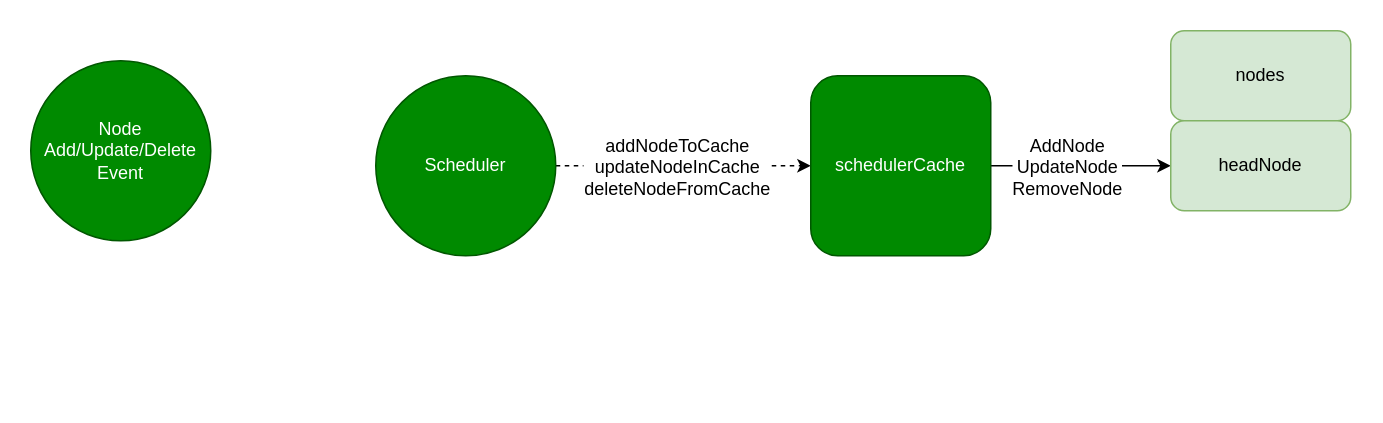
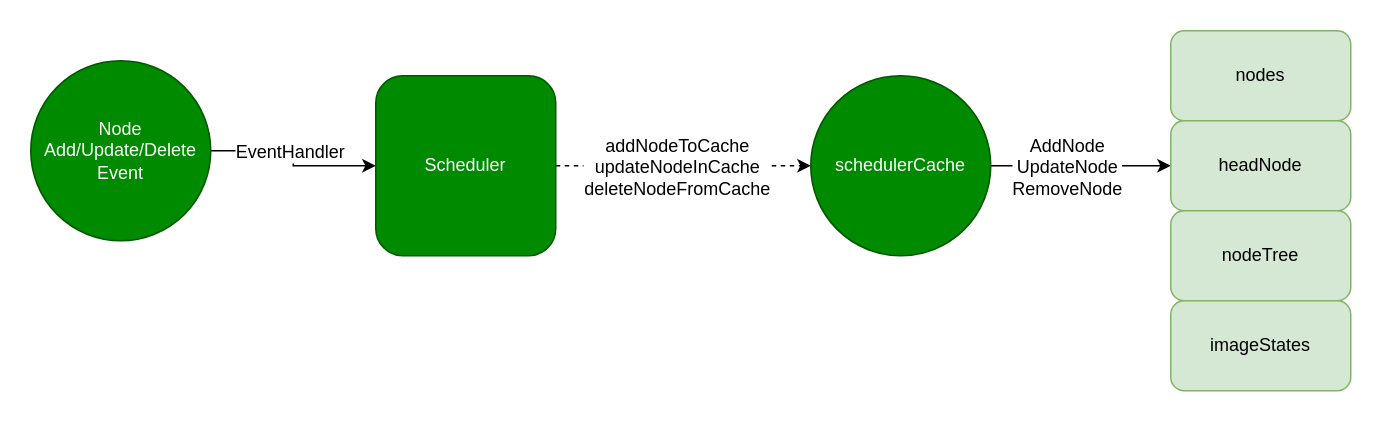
edge "Node Add/Update/Delete Event" -> "Scheduler": added, label "EventHandler"
node "Scheduler": shape ellipse -> rounded rectangle
node "schedulerCache": shape rounded rectangle -> ellipse
node "nodeTree": added
node "imageStates": added
